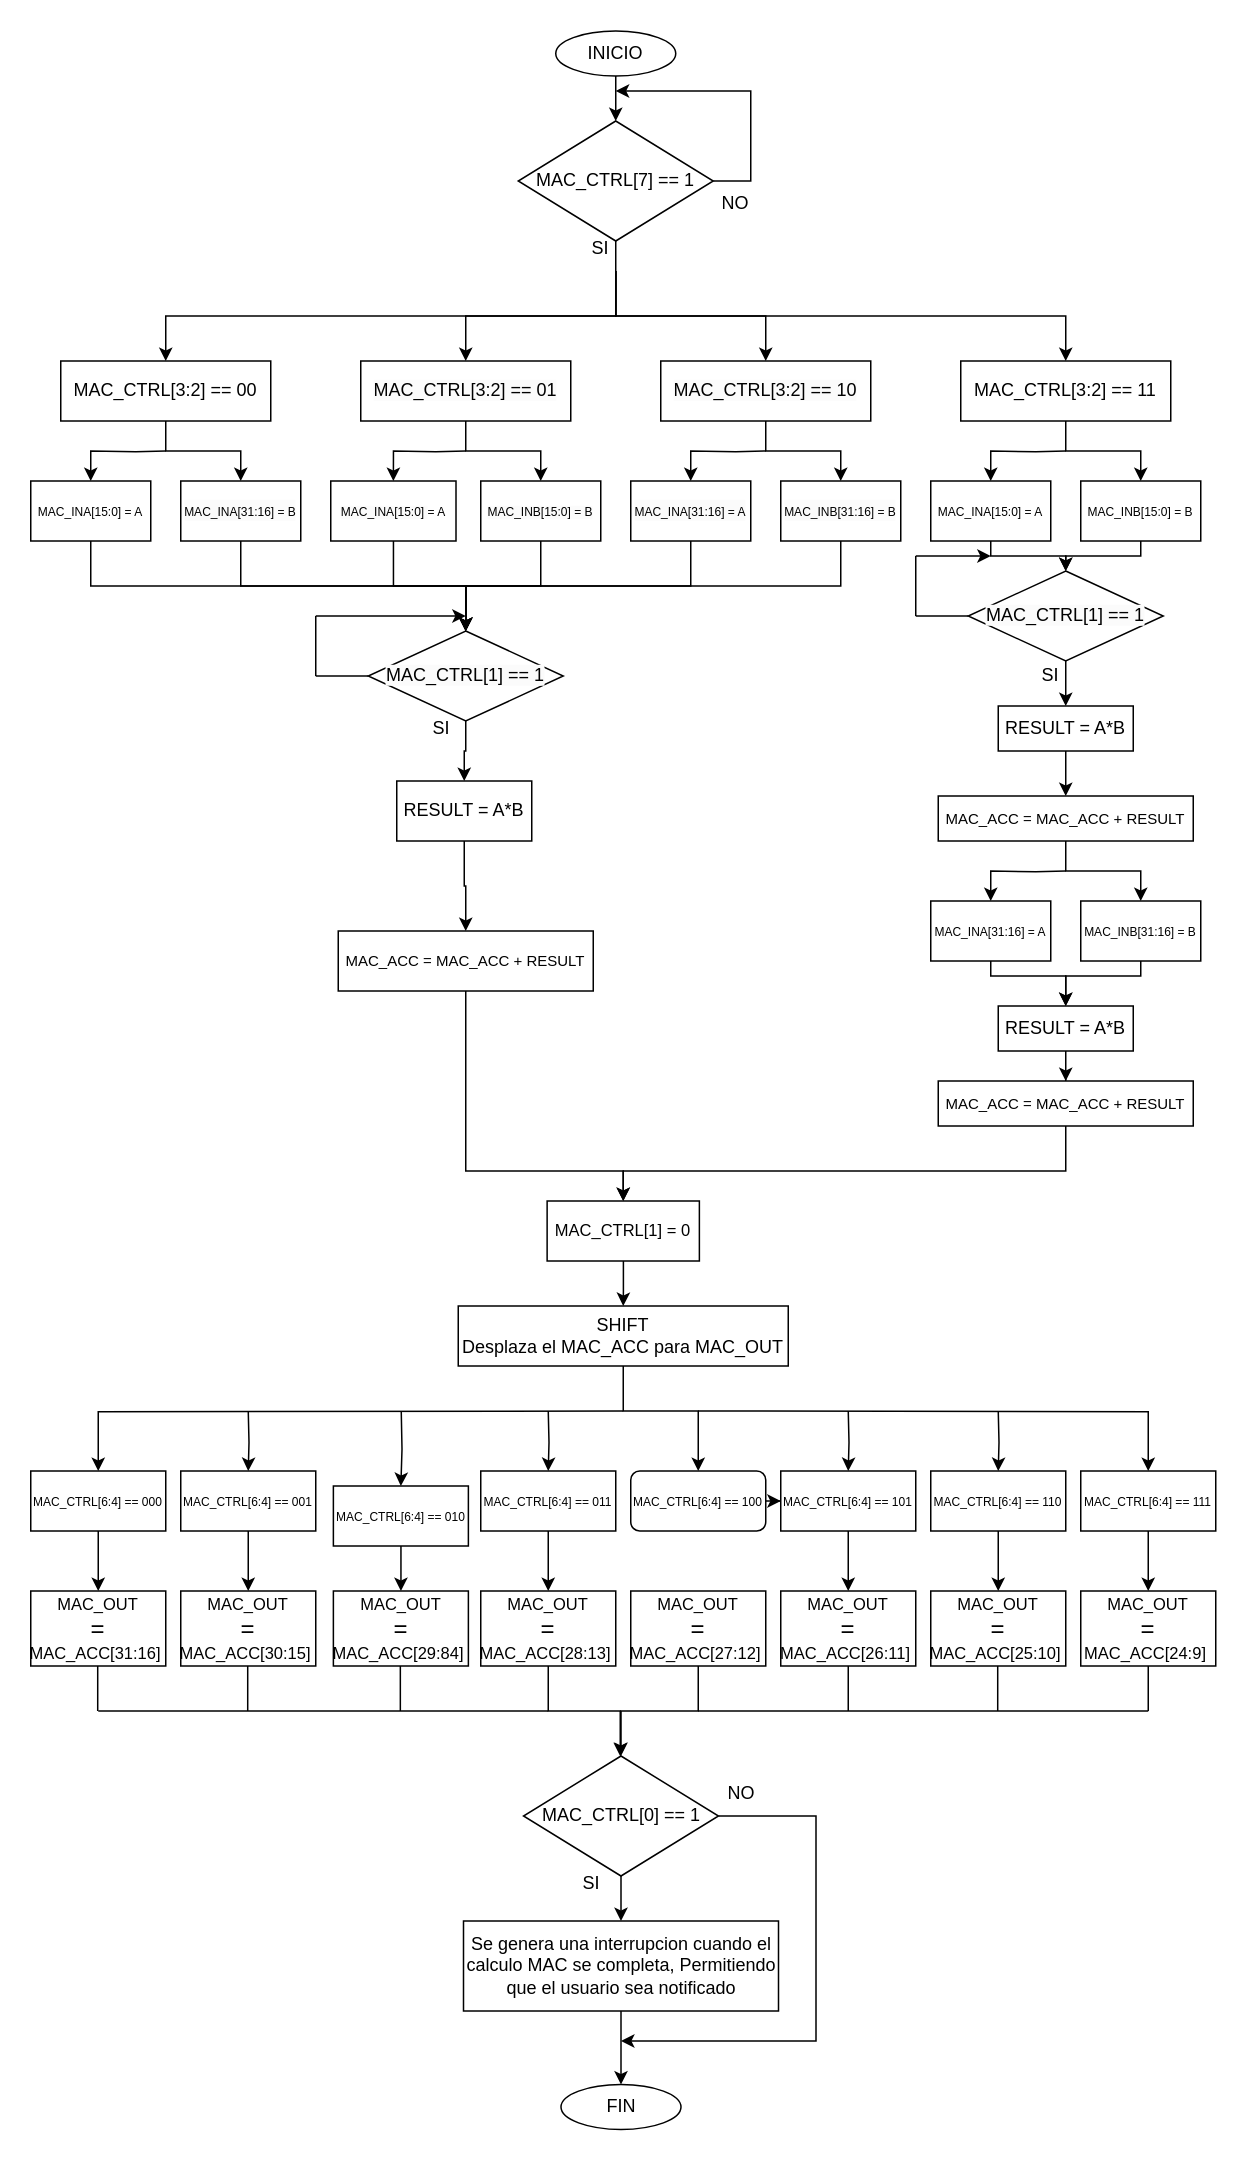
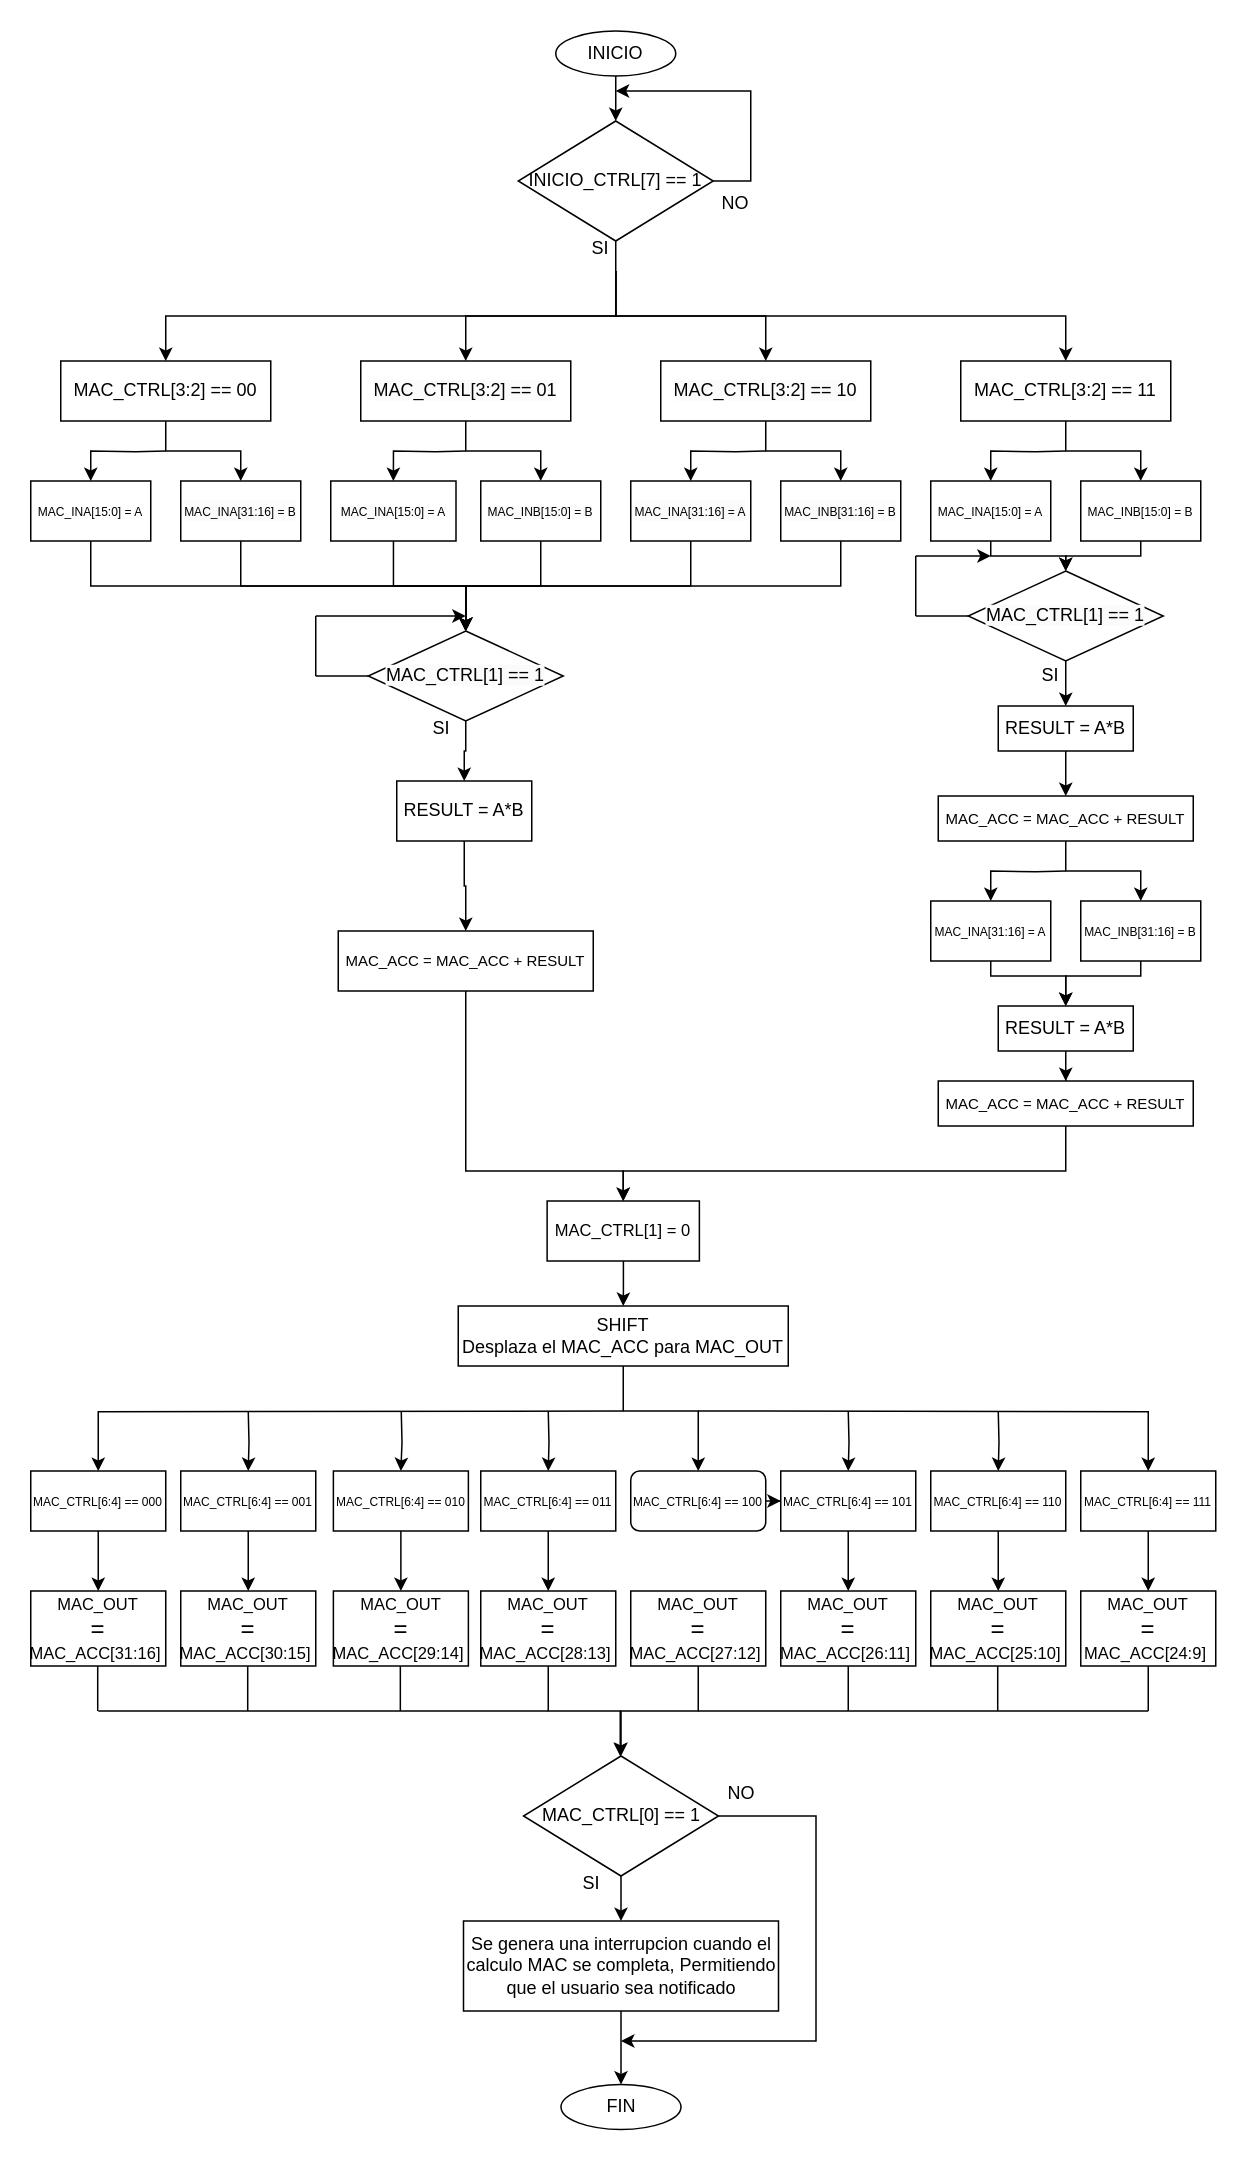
node "MAC_CTRL[7] == 1": label "MAC_CTRL[7] == 1" -> "INICIO_CTRL[7] == 1"
node "MAC_CTRL[6:4] == 010": moved (401, 1516) -> (401, 1501)
node "MAC_OUT = MAC_ACC[29:84]": label "MAC_OUT = MAC_ACC[29:84]" -> "MAC_OUT = MAC_ACC[29:14]"
